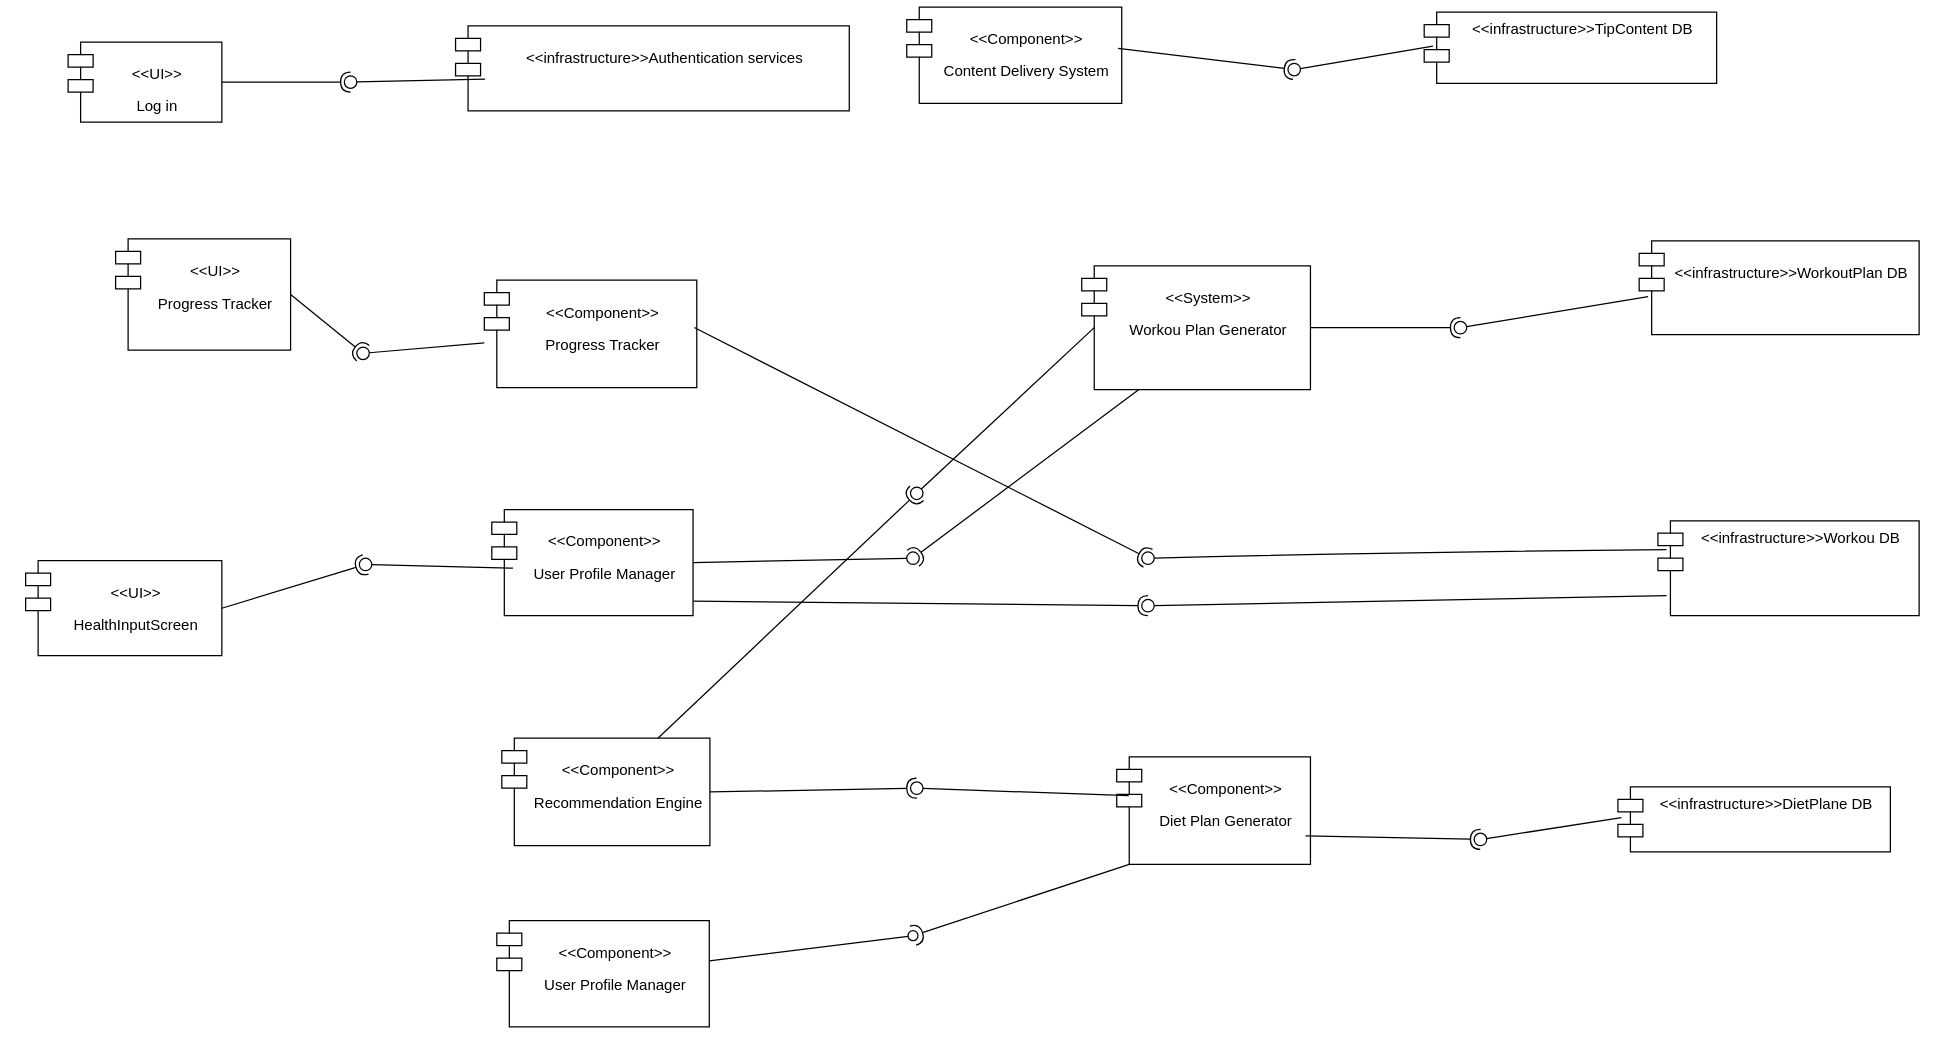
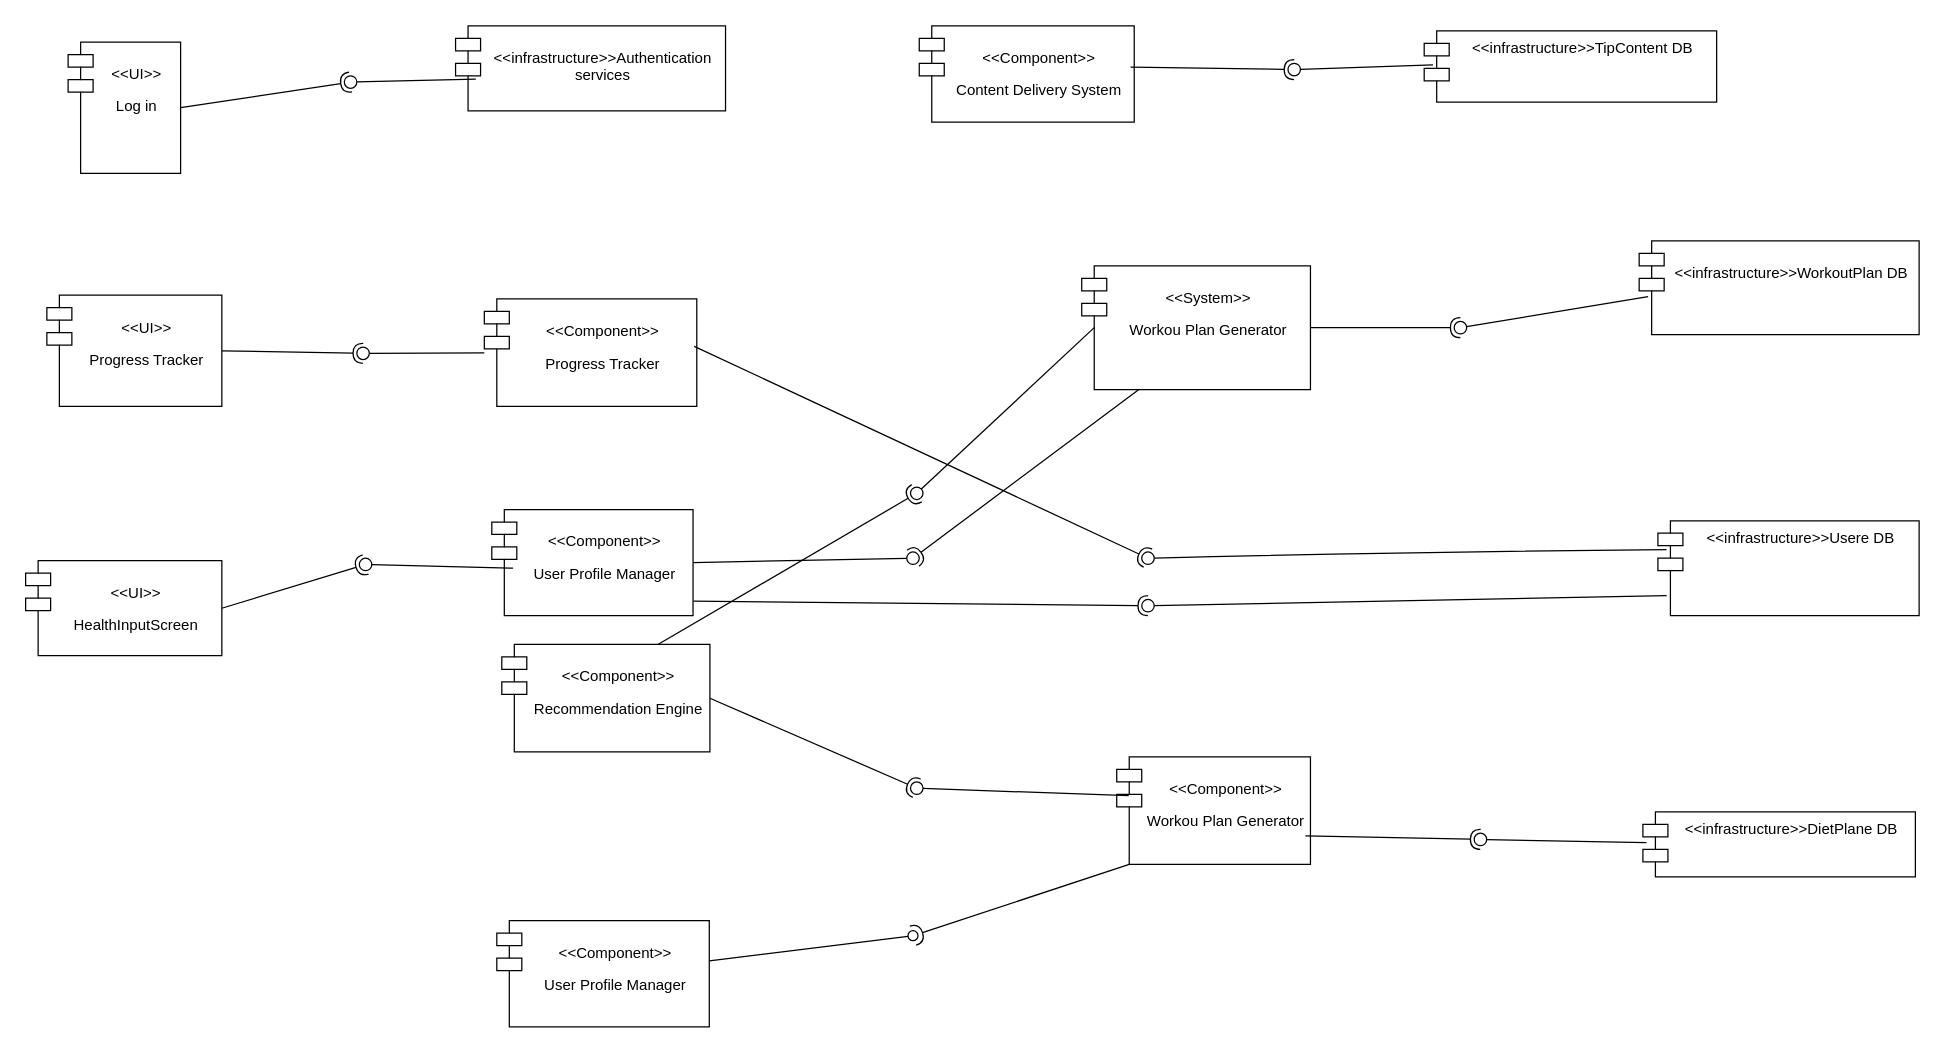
node "<<infrastructure>>TipContent DB": moved (1571, 48) -> (1571, 66)
node "<<Component>> Content Delivery System": moved (1014, 55) -> (1027, 74)
node "<<infrastructure>>Authentication services": size 394x85 -> 270x85
node "<<UI>> Log in": size 154x80 -> 113x131
node "<<UI>> Progress Tracker": moved (203, 294) -> (134, 351)
node "<<Component>> Progress Tracker": moved (591, 334) -> (591, 353)
node "<<infrastructure>>Workou DB": label "<<infrastructure>>Workou DB" -> "<<infrastructure>>Usere DB"
node "<<Component>> Diet Plan Generator": label "<<Component>> Diet Plan Generator" -> "<<Component>> Workou Plan Generator"
node "<<Component>> Recommendation Engine": moved (606, 792) -> (606, 698)
node "<<infrastructure>>DietPlane DB": moved (1754, 819) -> (1779, 844)
